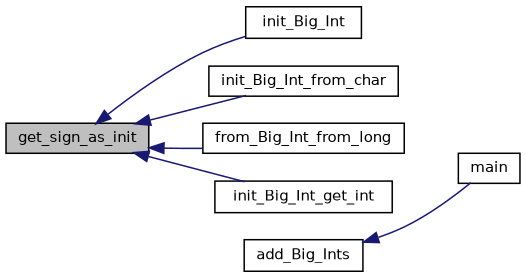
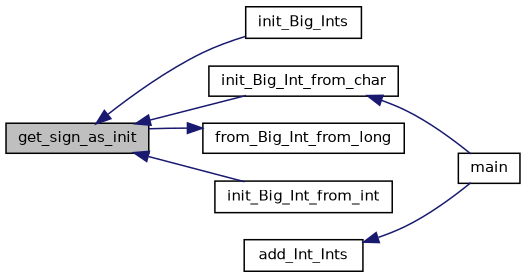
node "init_Big_Int": label "init_Big_Int" -> "init_Big_Ints"
edge "main" -> "init_Big_Int_from_char": added
edge "from_Big_Int_from_long" -> "get_sign_as_init": reversed
node "init_Big_Int_get_int": label "init_Big_Int_get_int" -> "init_Big_Int_from_int"
node "add_Big_Ints": label "add_Big_Ints" -> "add_Int_Ints"
